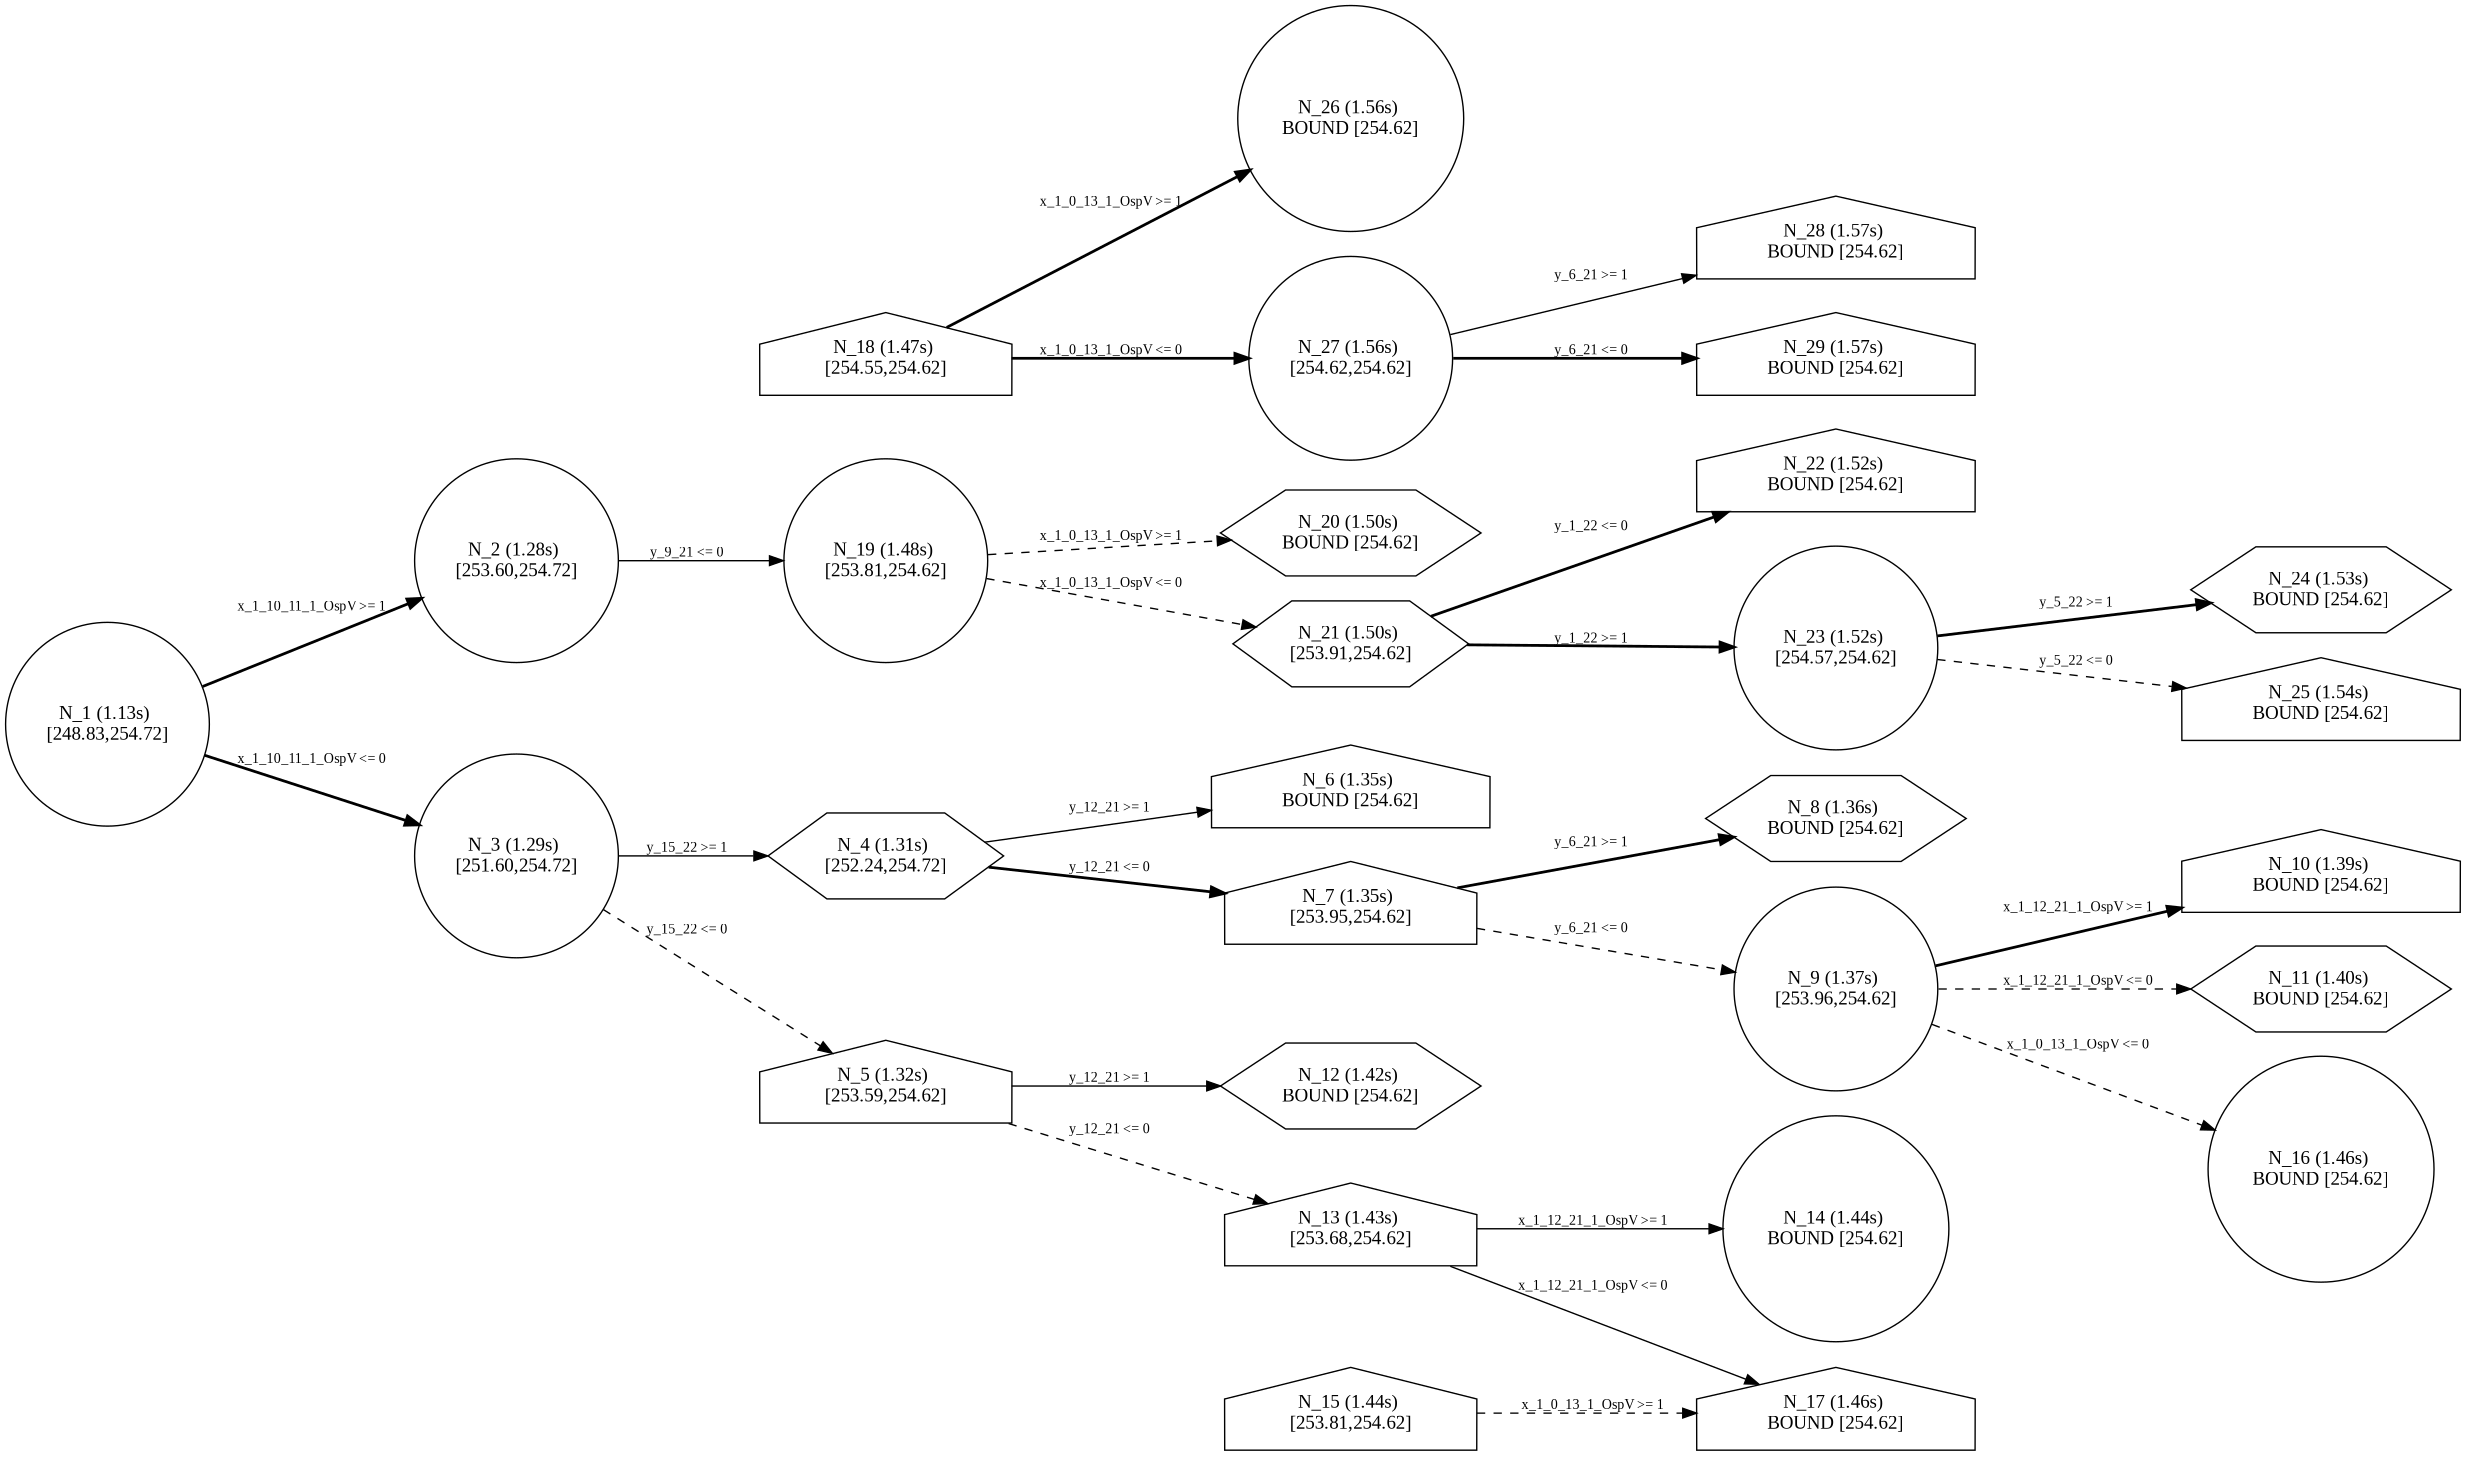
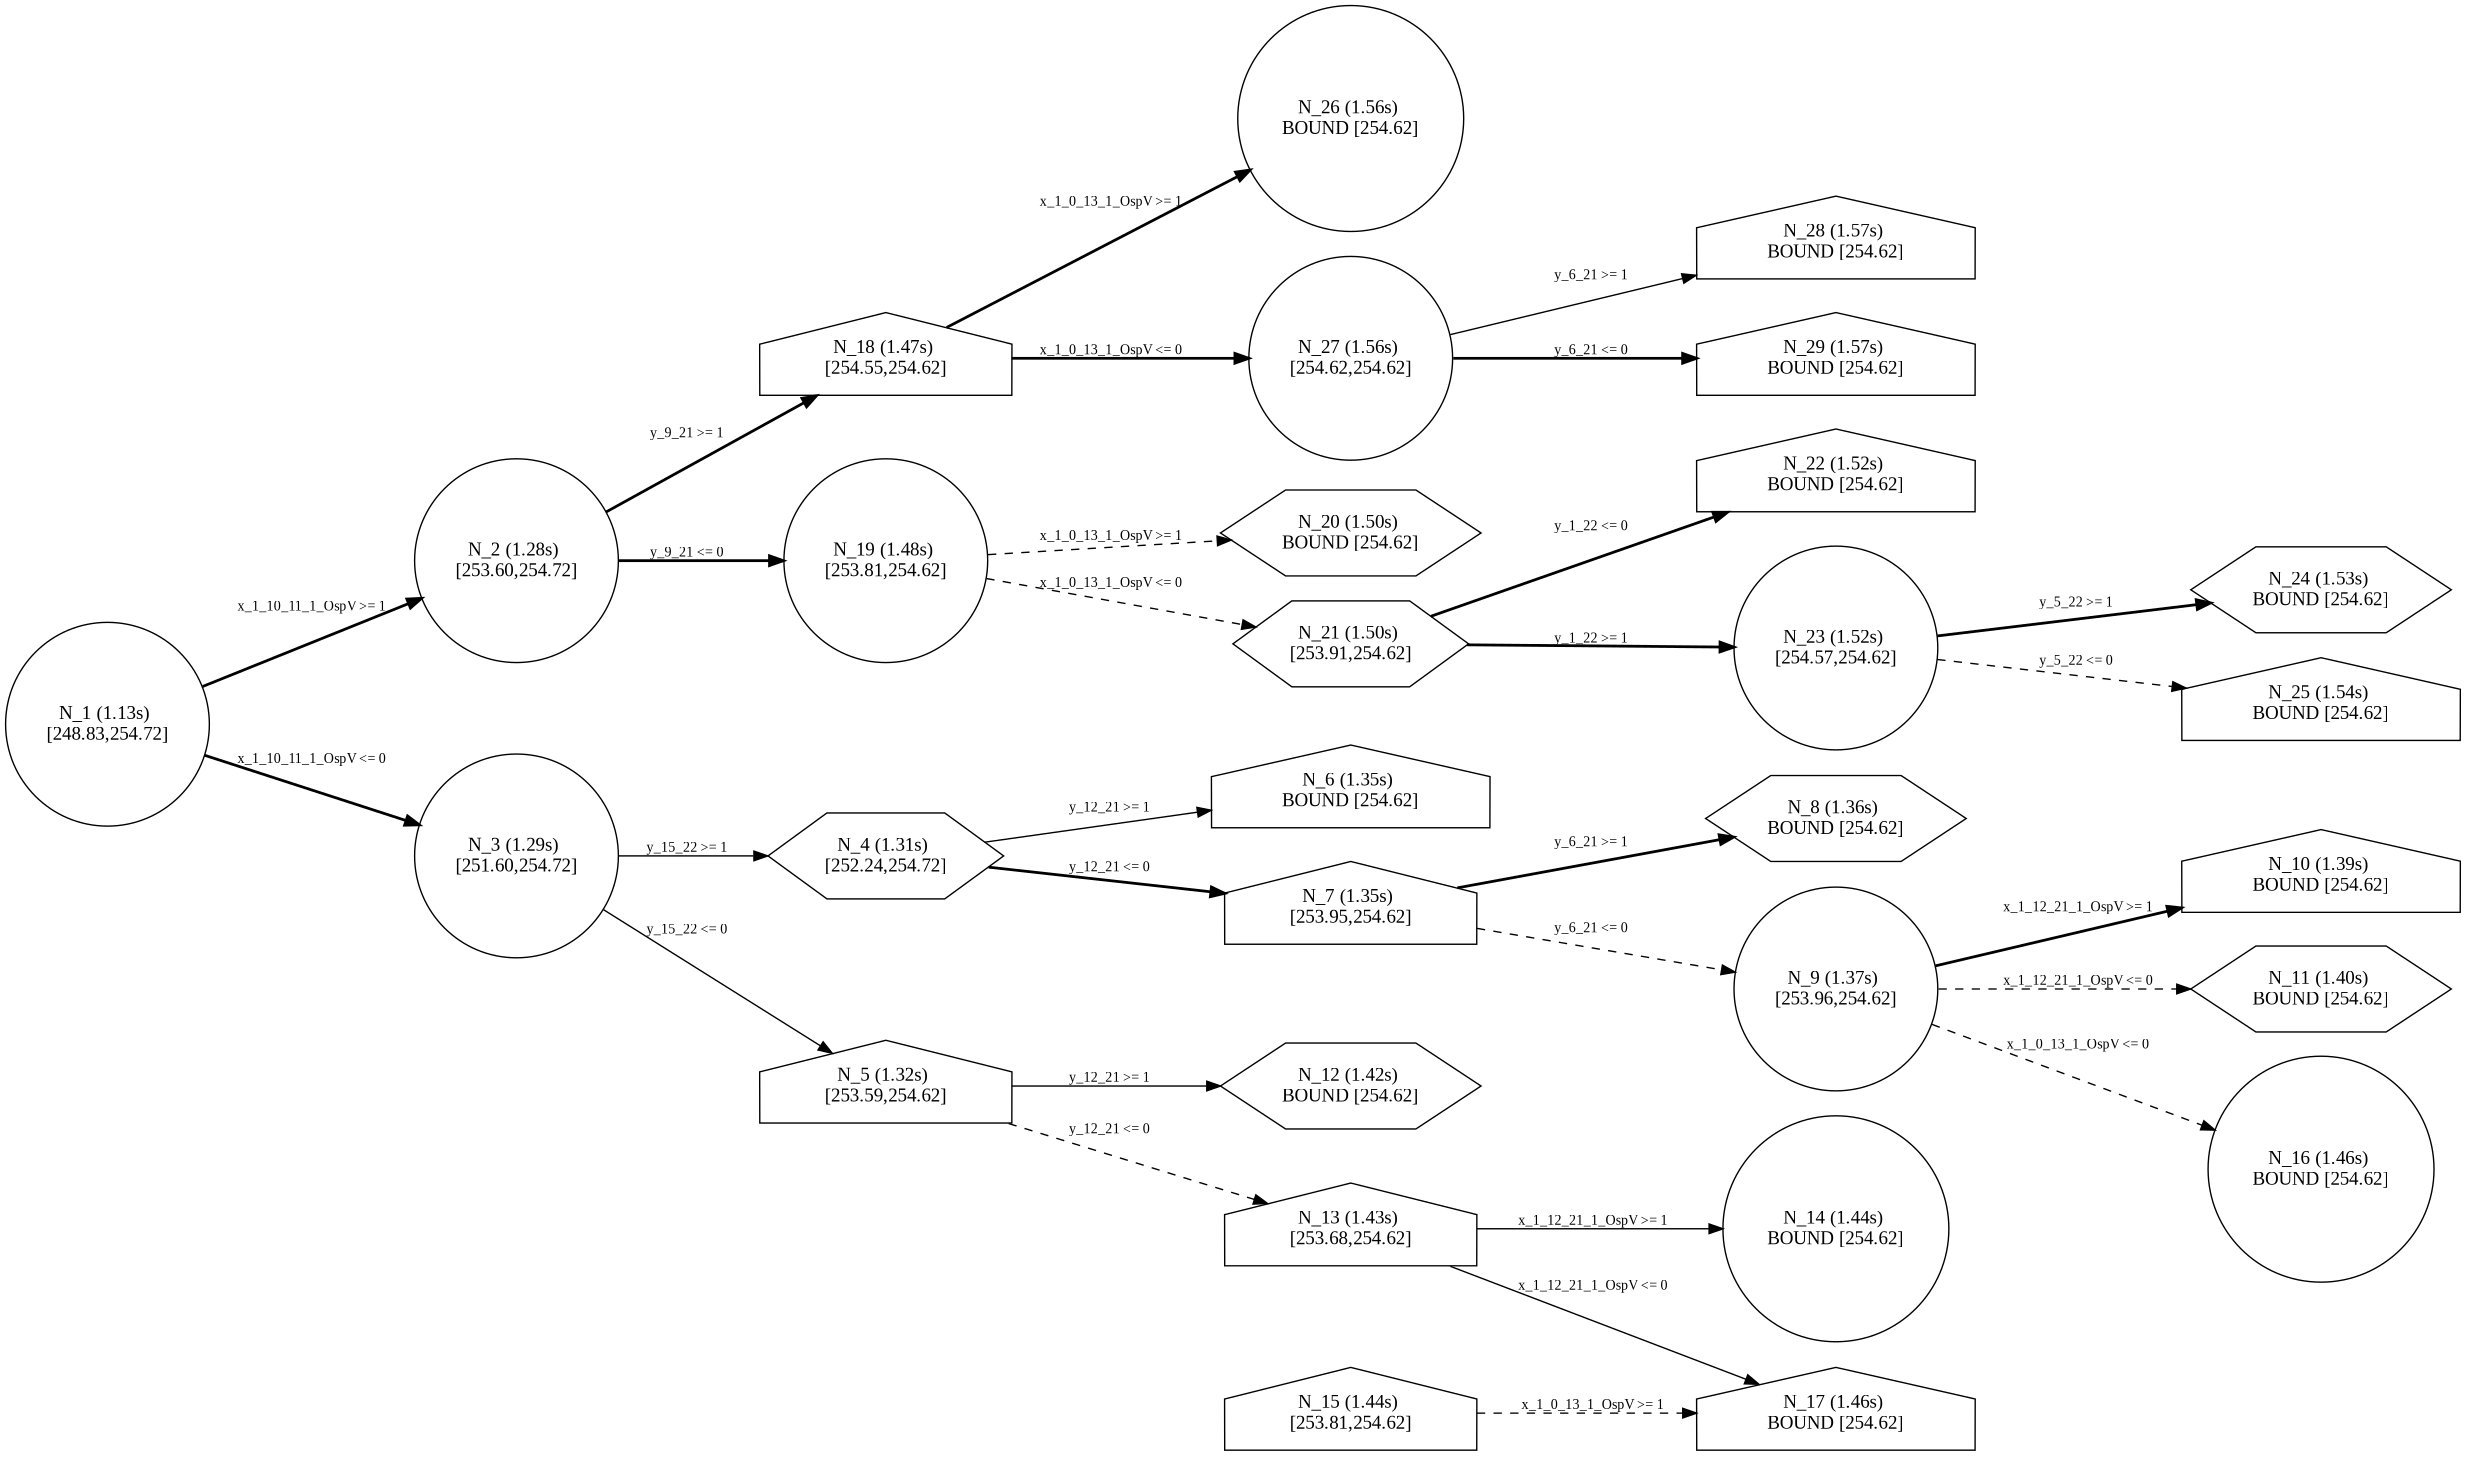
edge "N_2 (1.28s) [253.60,254.72]" -> "N_18 (1.47s) [254.55,254.62]": added, label "y_9_21 >= 1"
edge "N_2 (1.28s) [253.60,254.72]" -> "N_19 (1.48s) [253.81,254.62]": style solid -> bold
edge "N_3 (1.29s) [251.60,254.72]" -> "N_5 (1.32s) [253.59,254.62]": style dashed -> solid
